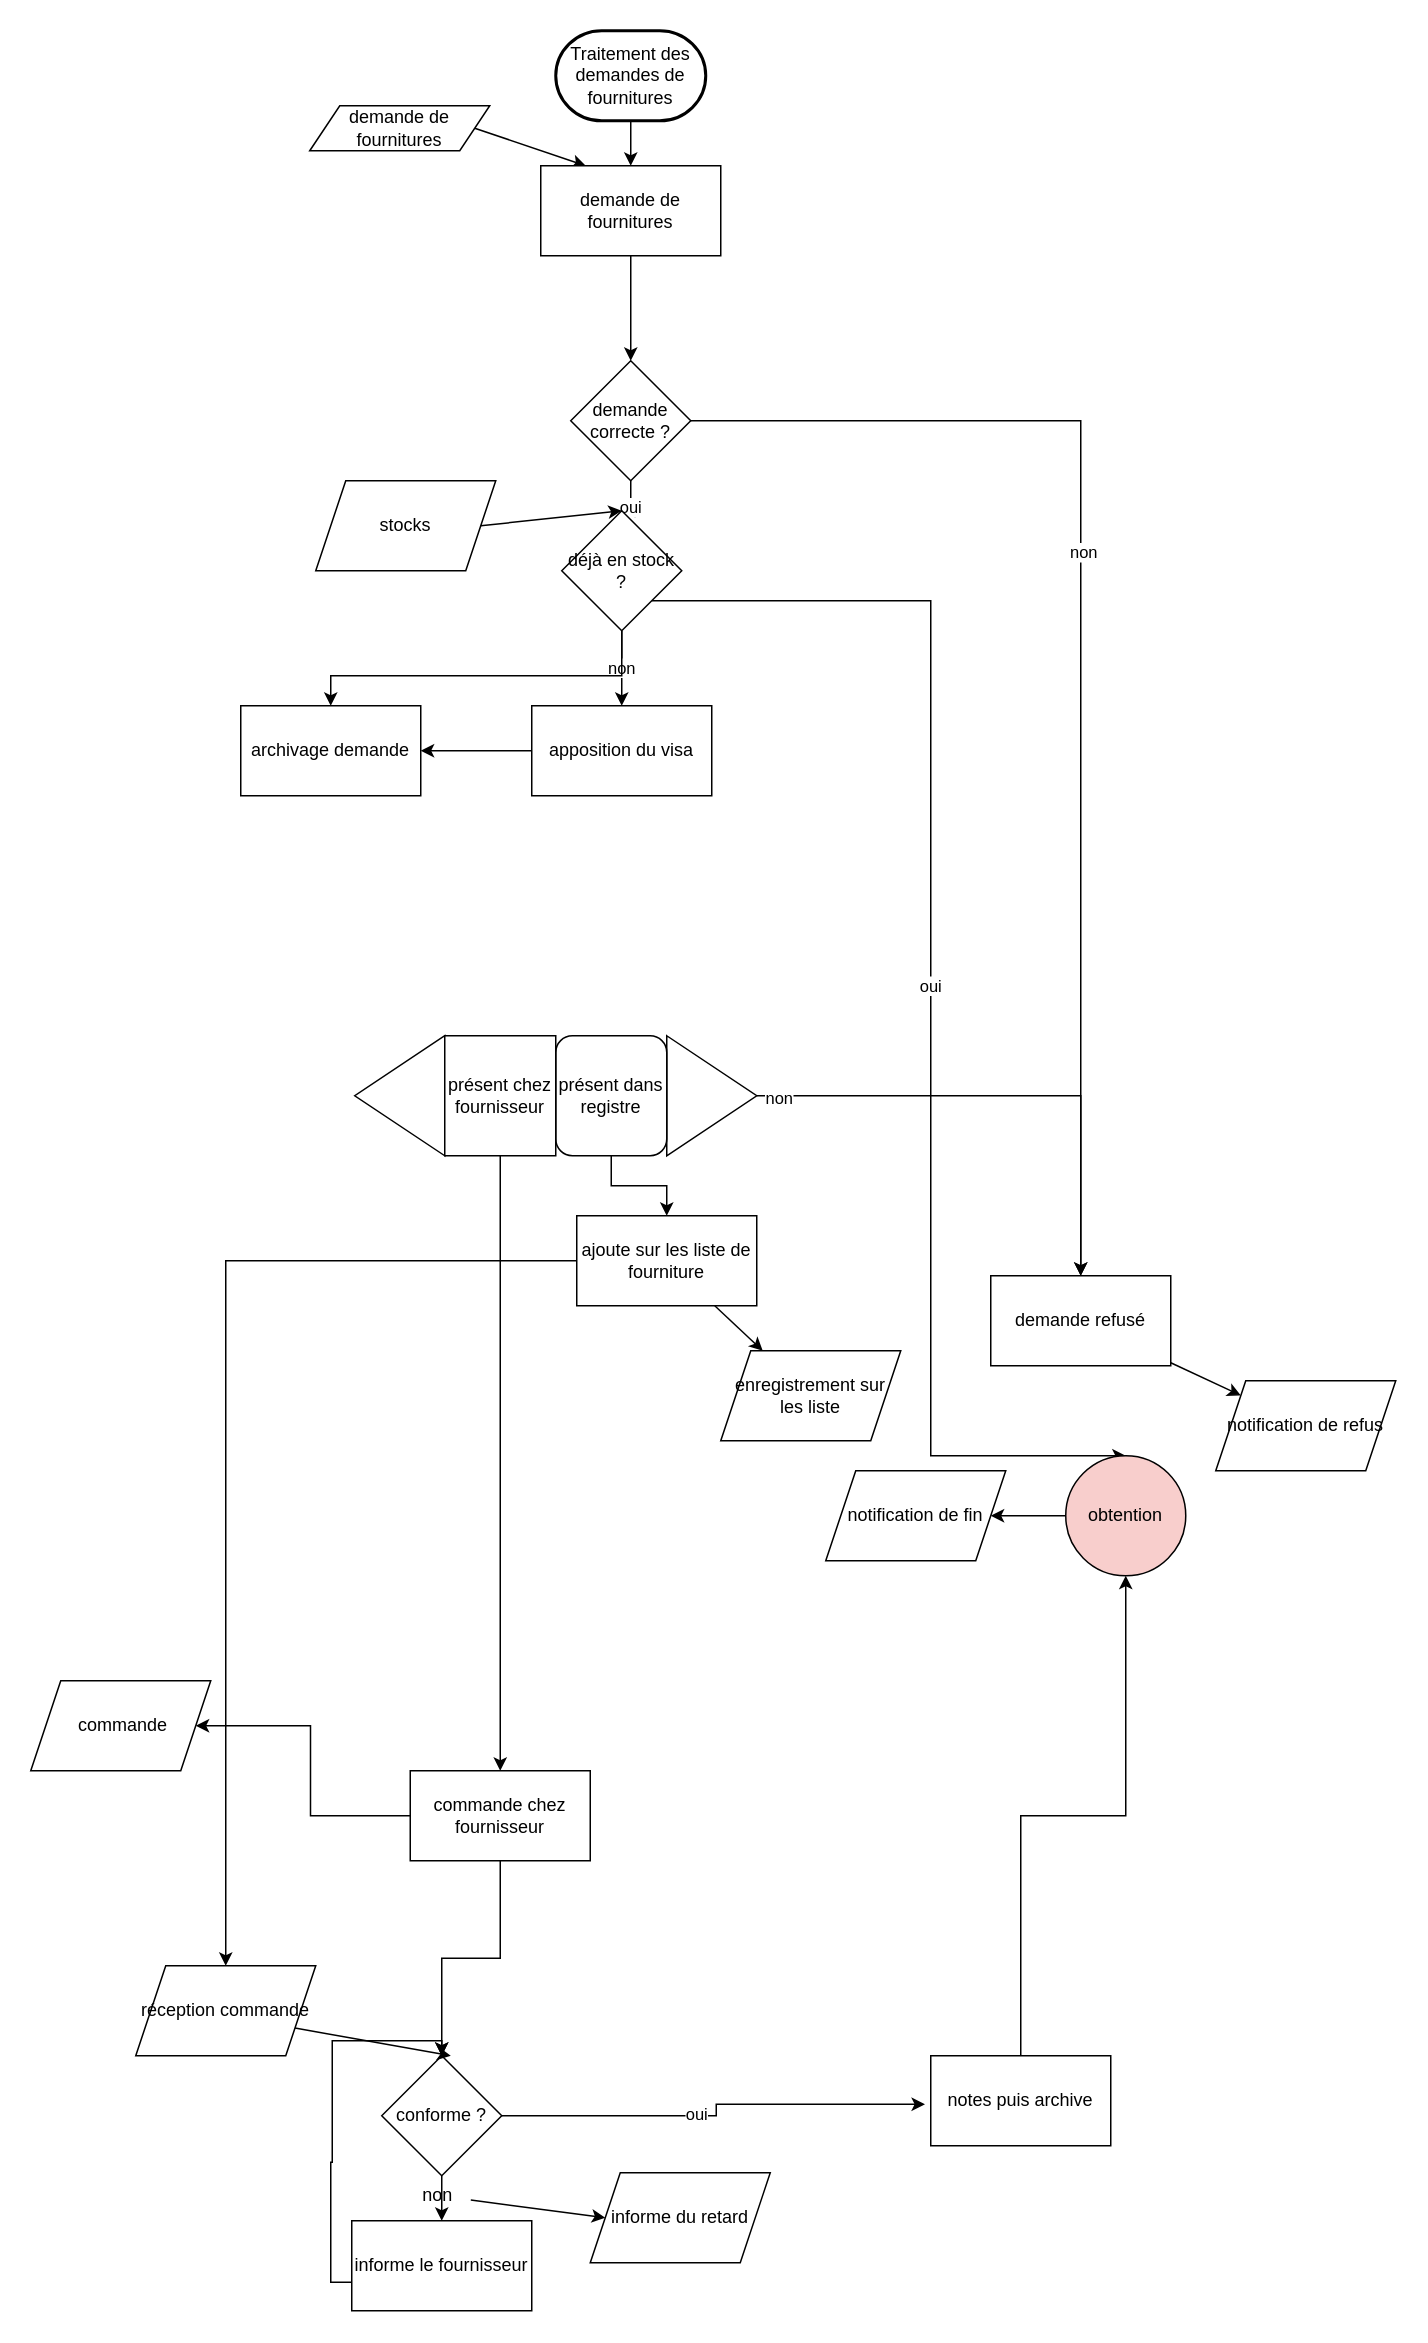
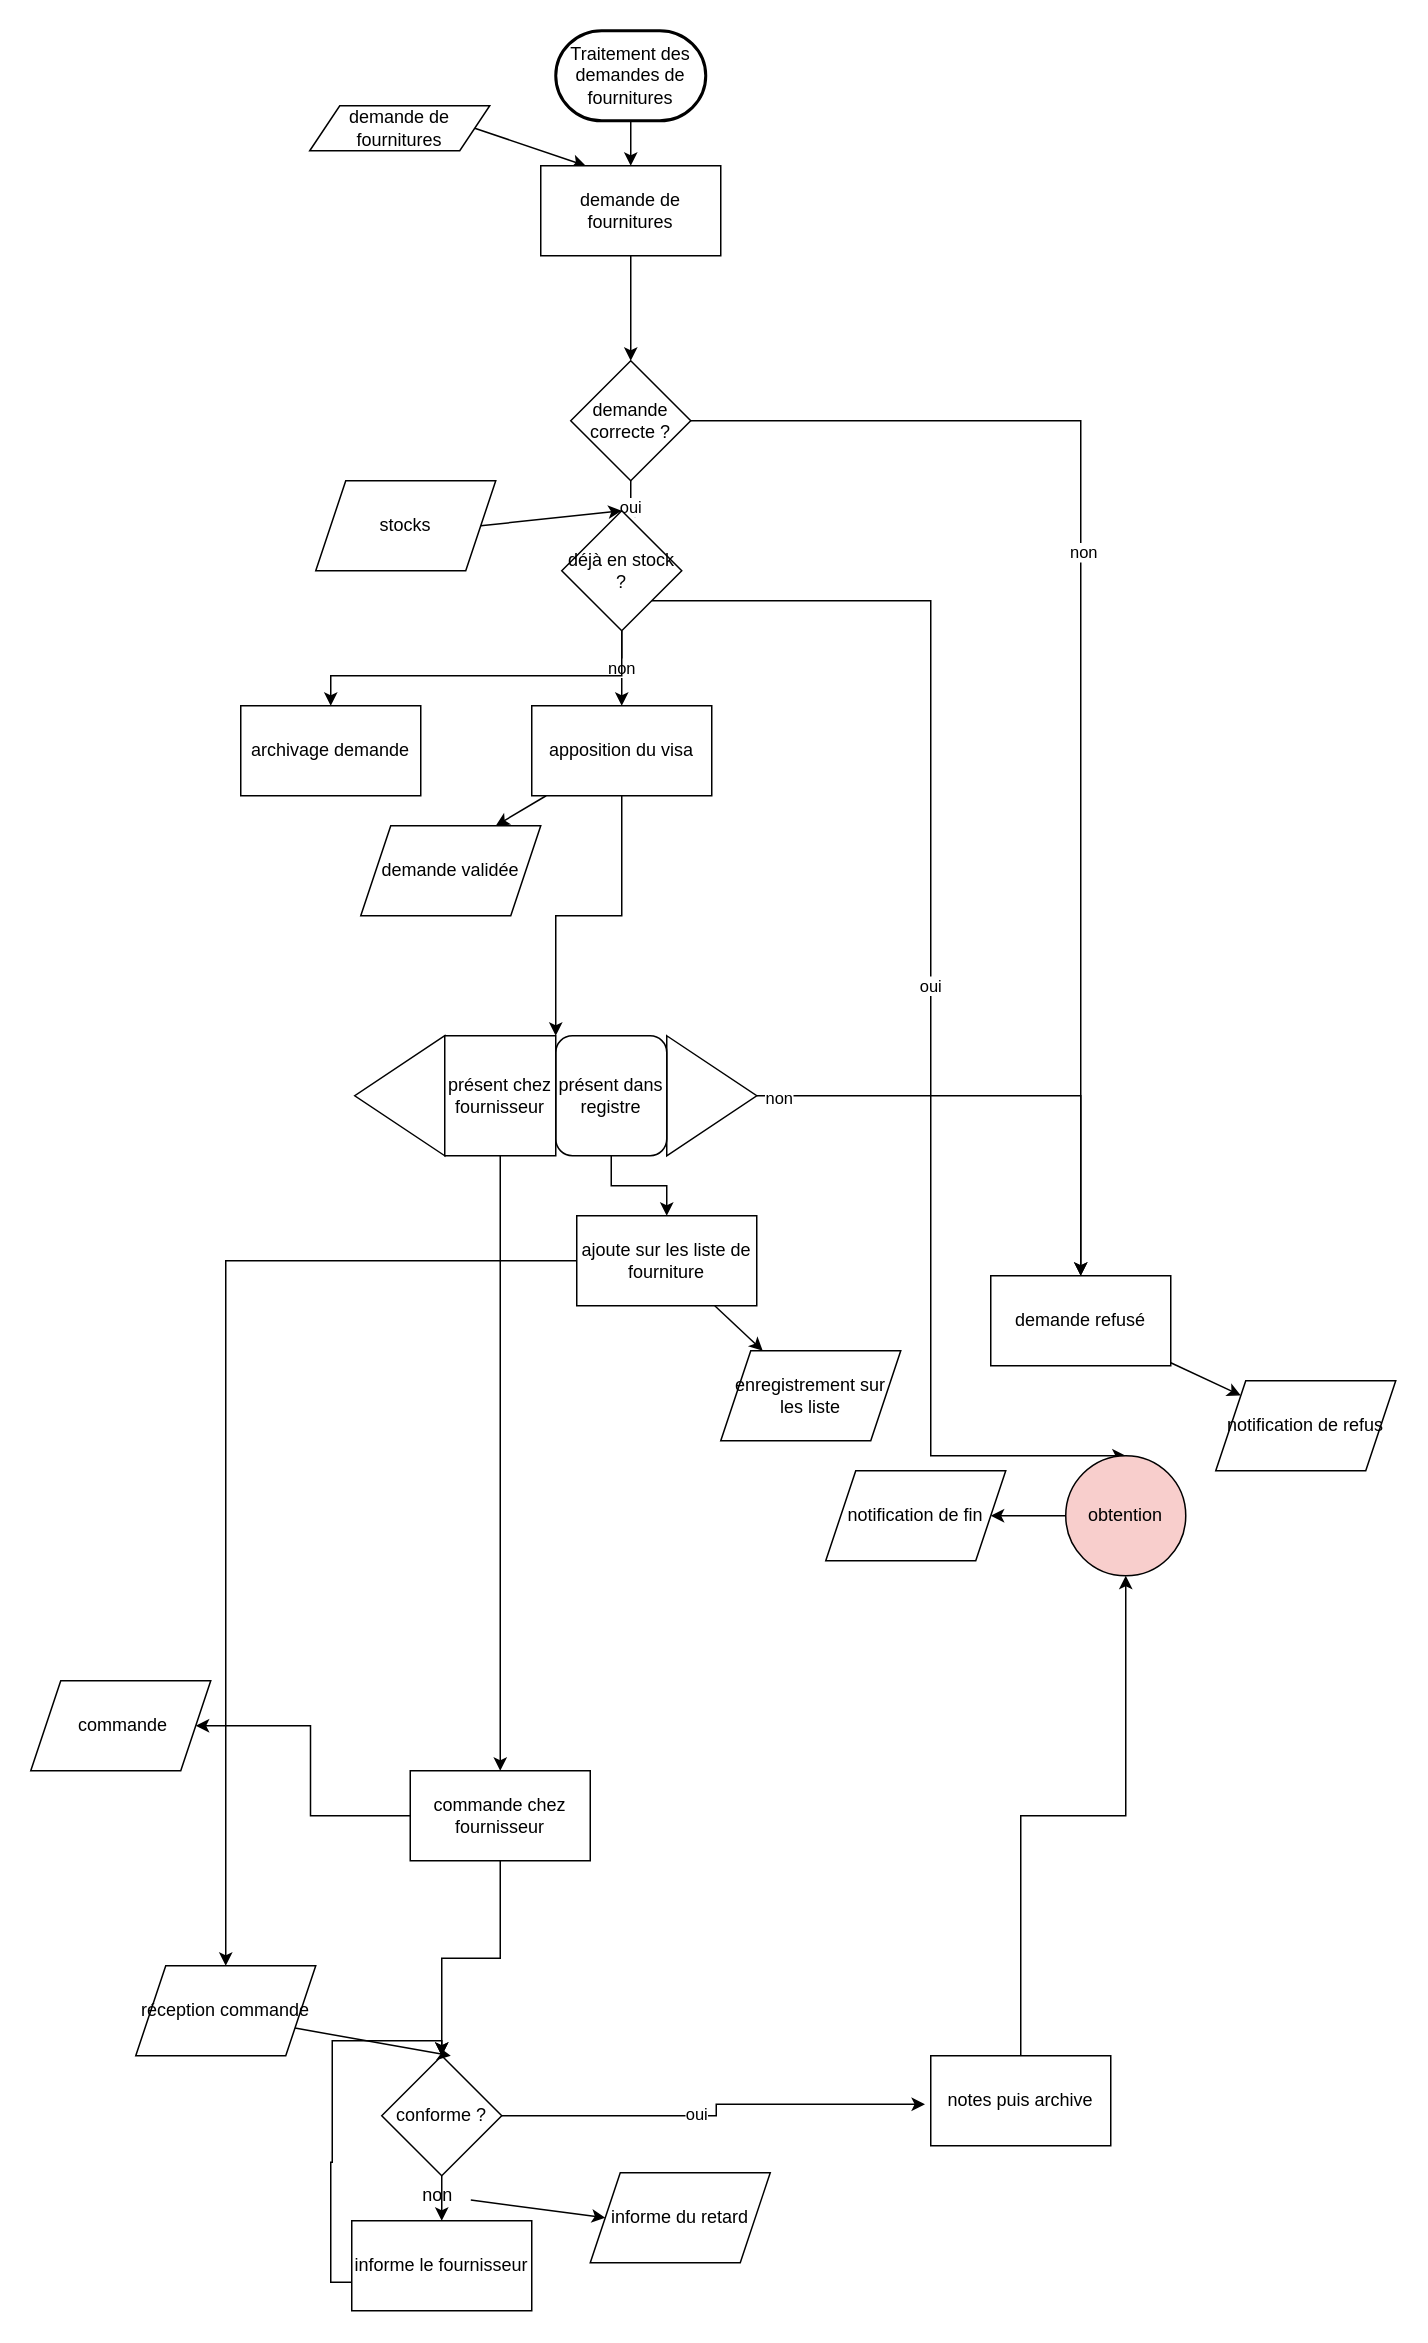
edge "apposition du visa" -> "archivage demande": now "apposition du visa" -> "présent chez fournisseur"
edge "apposition du visa" -> "demande validée": added
node "demande validée": added
